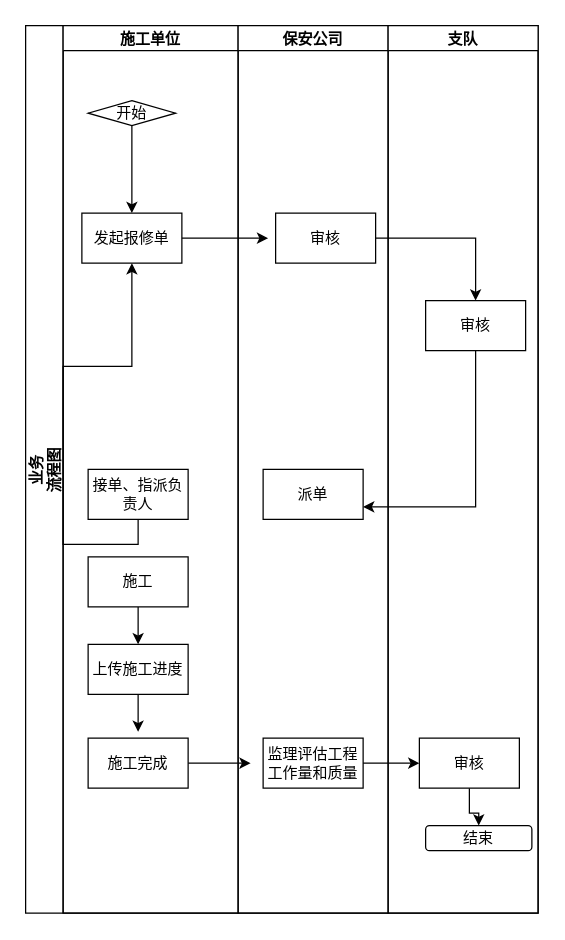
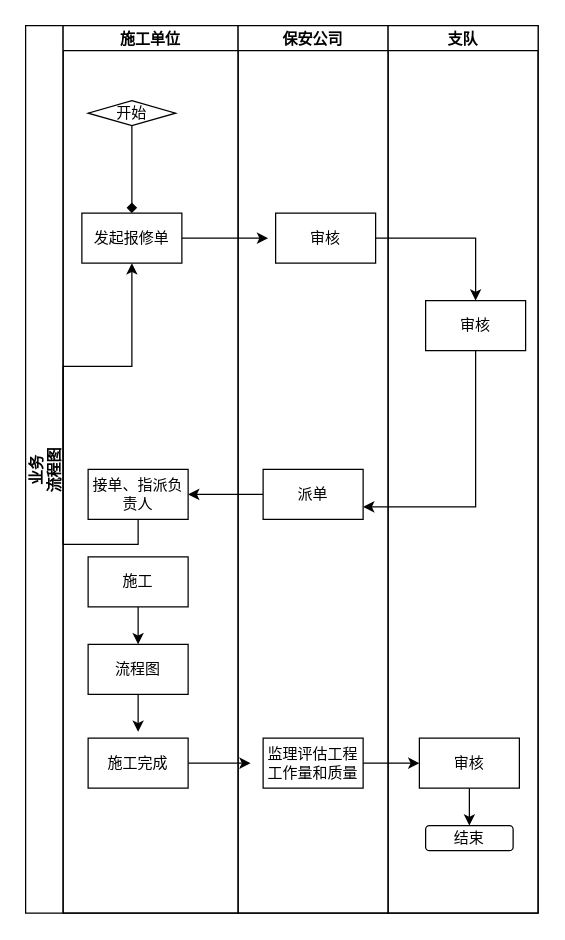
edge "开始" -> "发起报修单": arrowhead classic -> diamond
edge "派单" -> "接单、指派负责人": added
node "上传施工进度": label "上传施工进度" -> "流程图"
node "结束": size 106x25 -> 88x25
